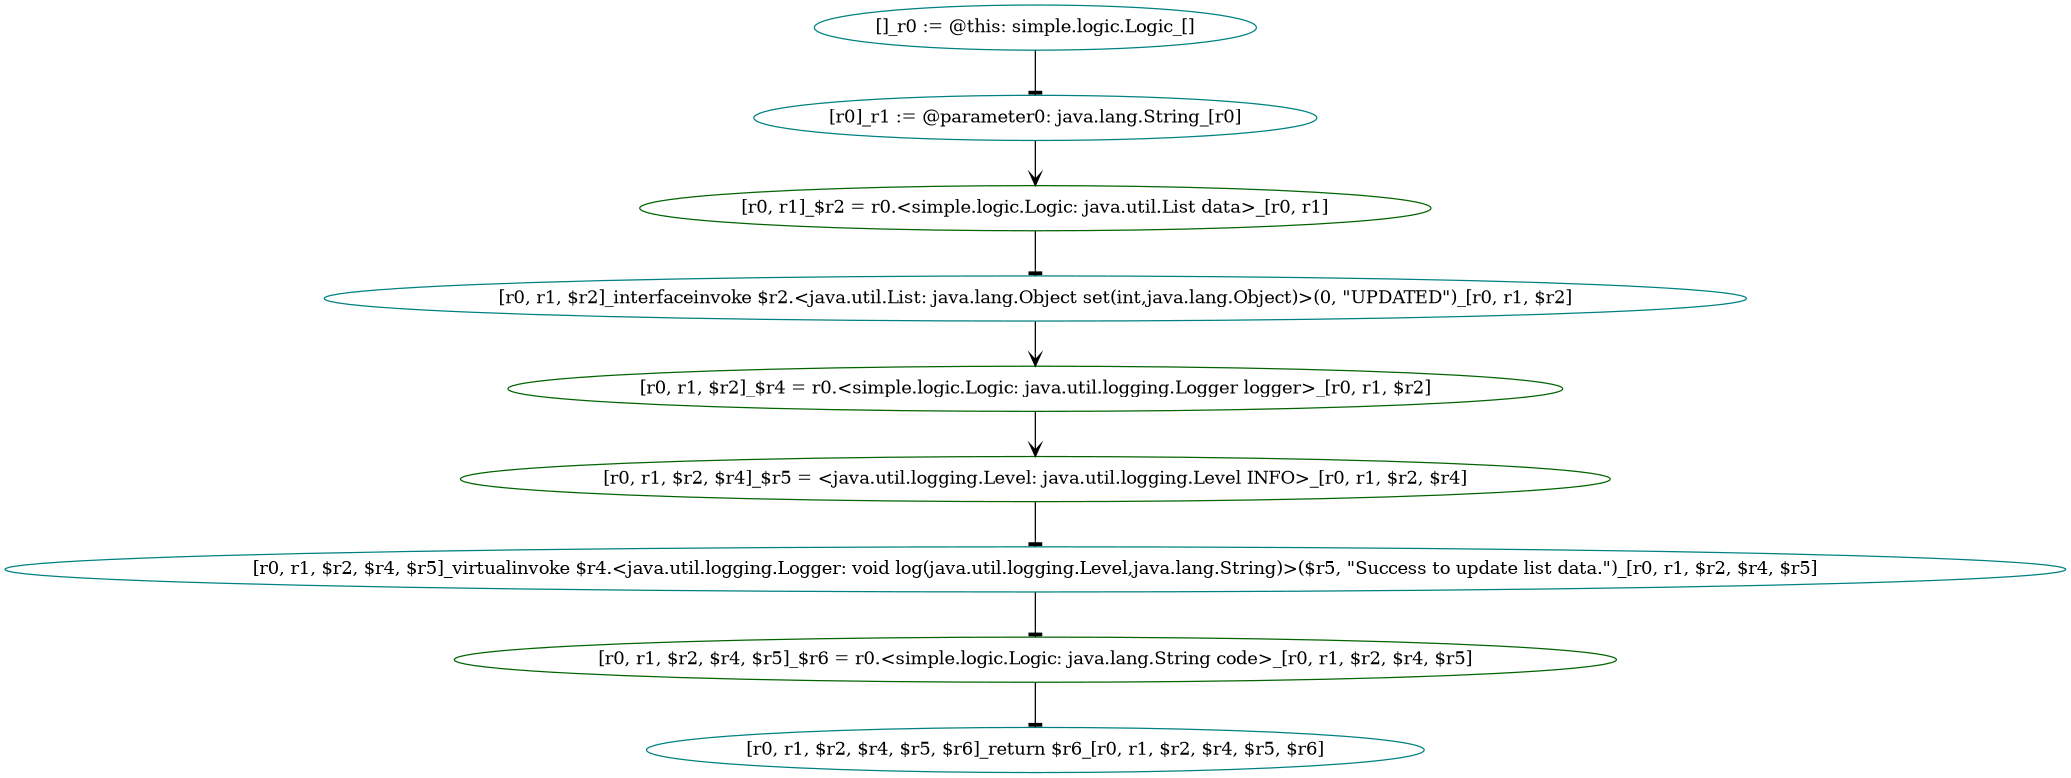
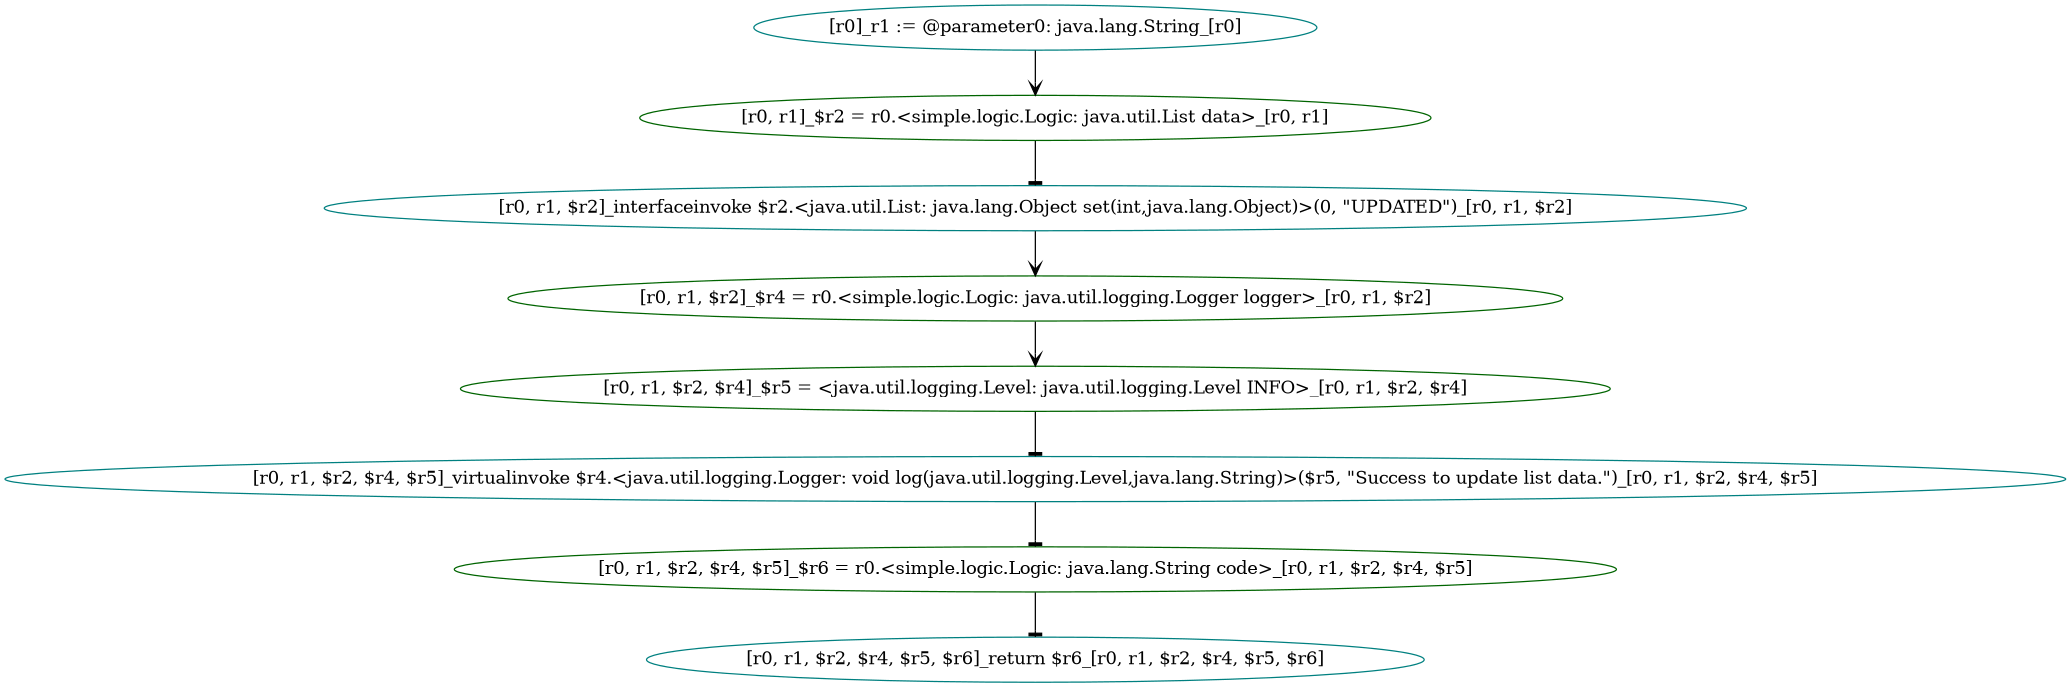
node "[]_r0 := @this: simple.logic.Logic_[]": removed
